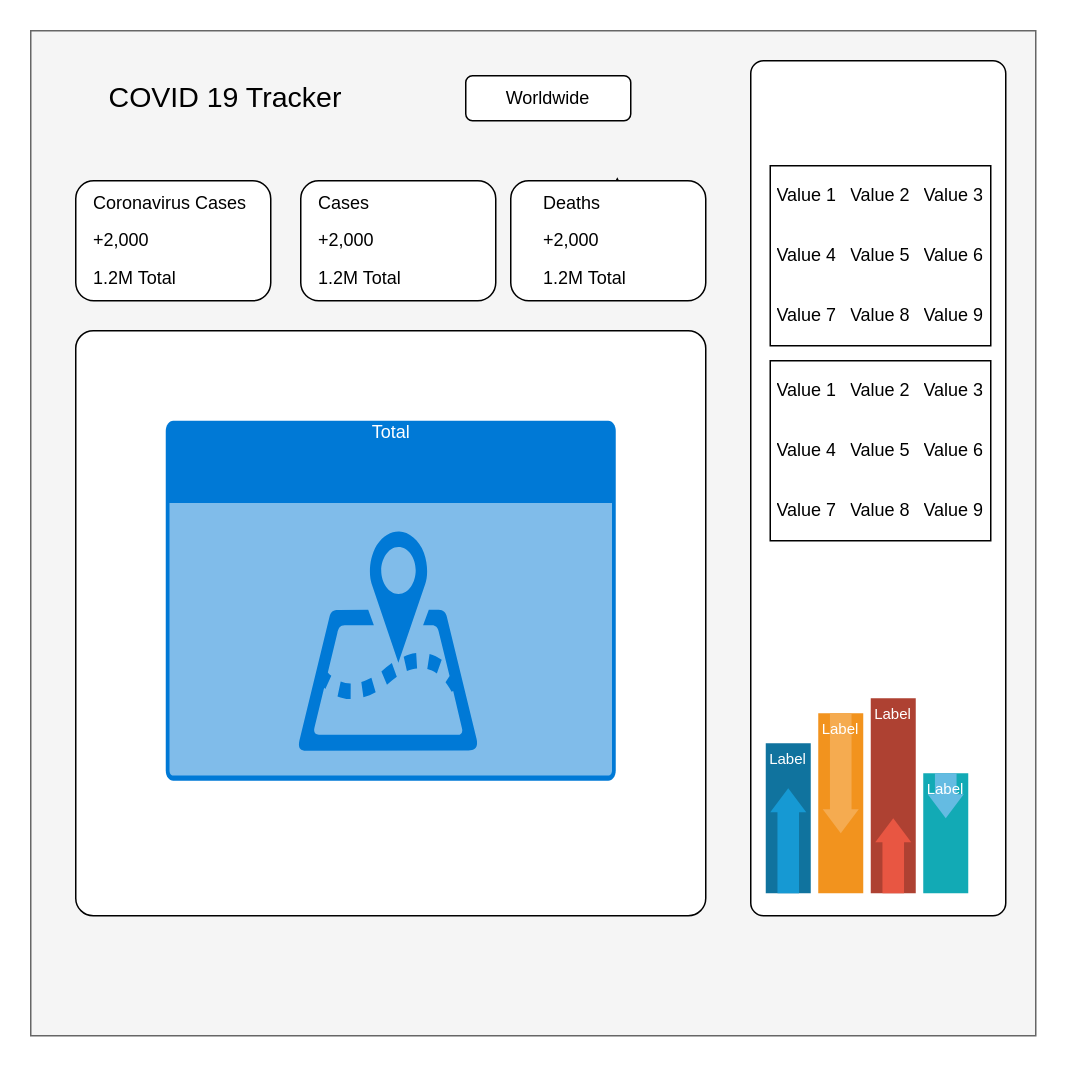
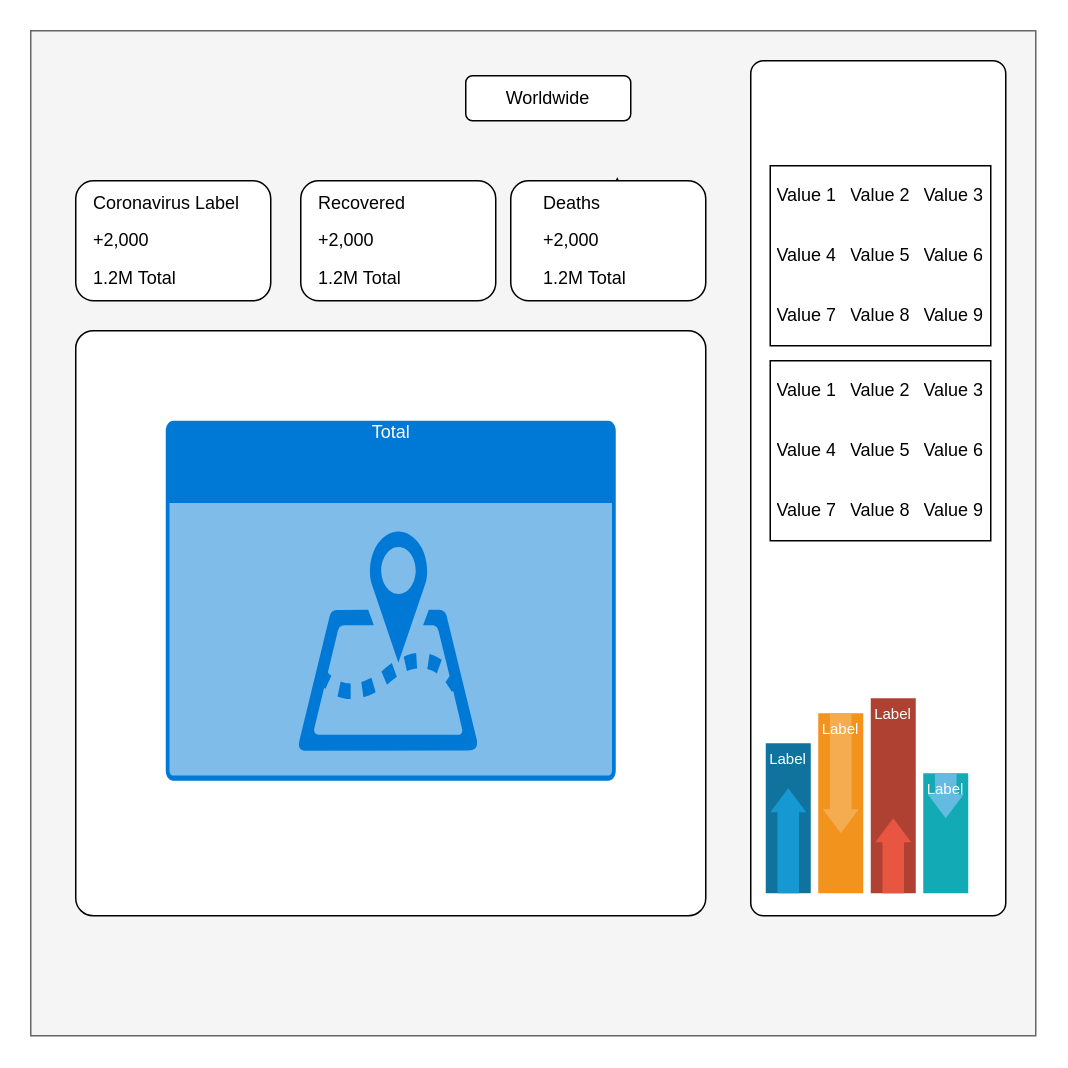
node "COVID 19 Tracker": removed
node "Coronavirus Cases": label "Coronavirus Cases" -> "Coronavirus Label"
node "Cases": label "Cases" -> "Recovered"
